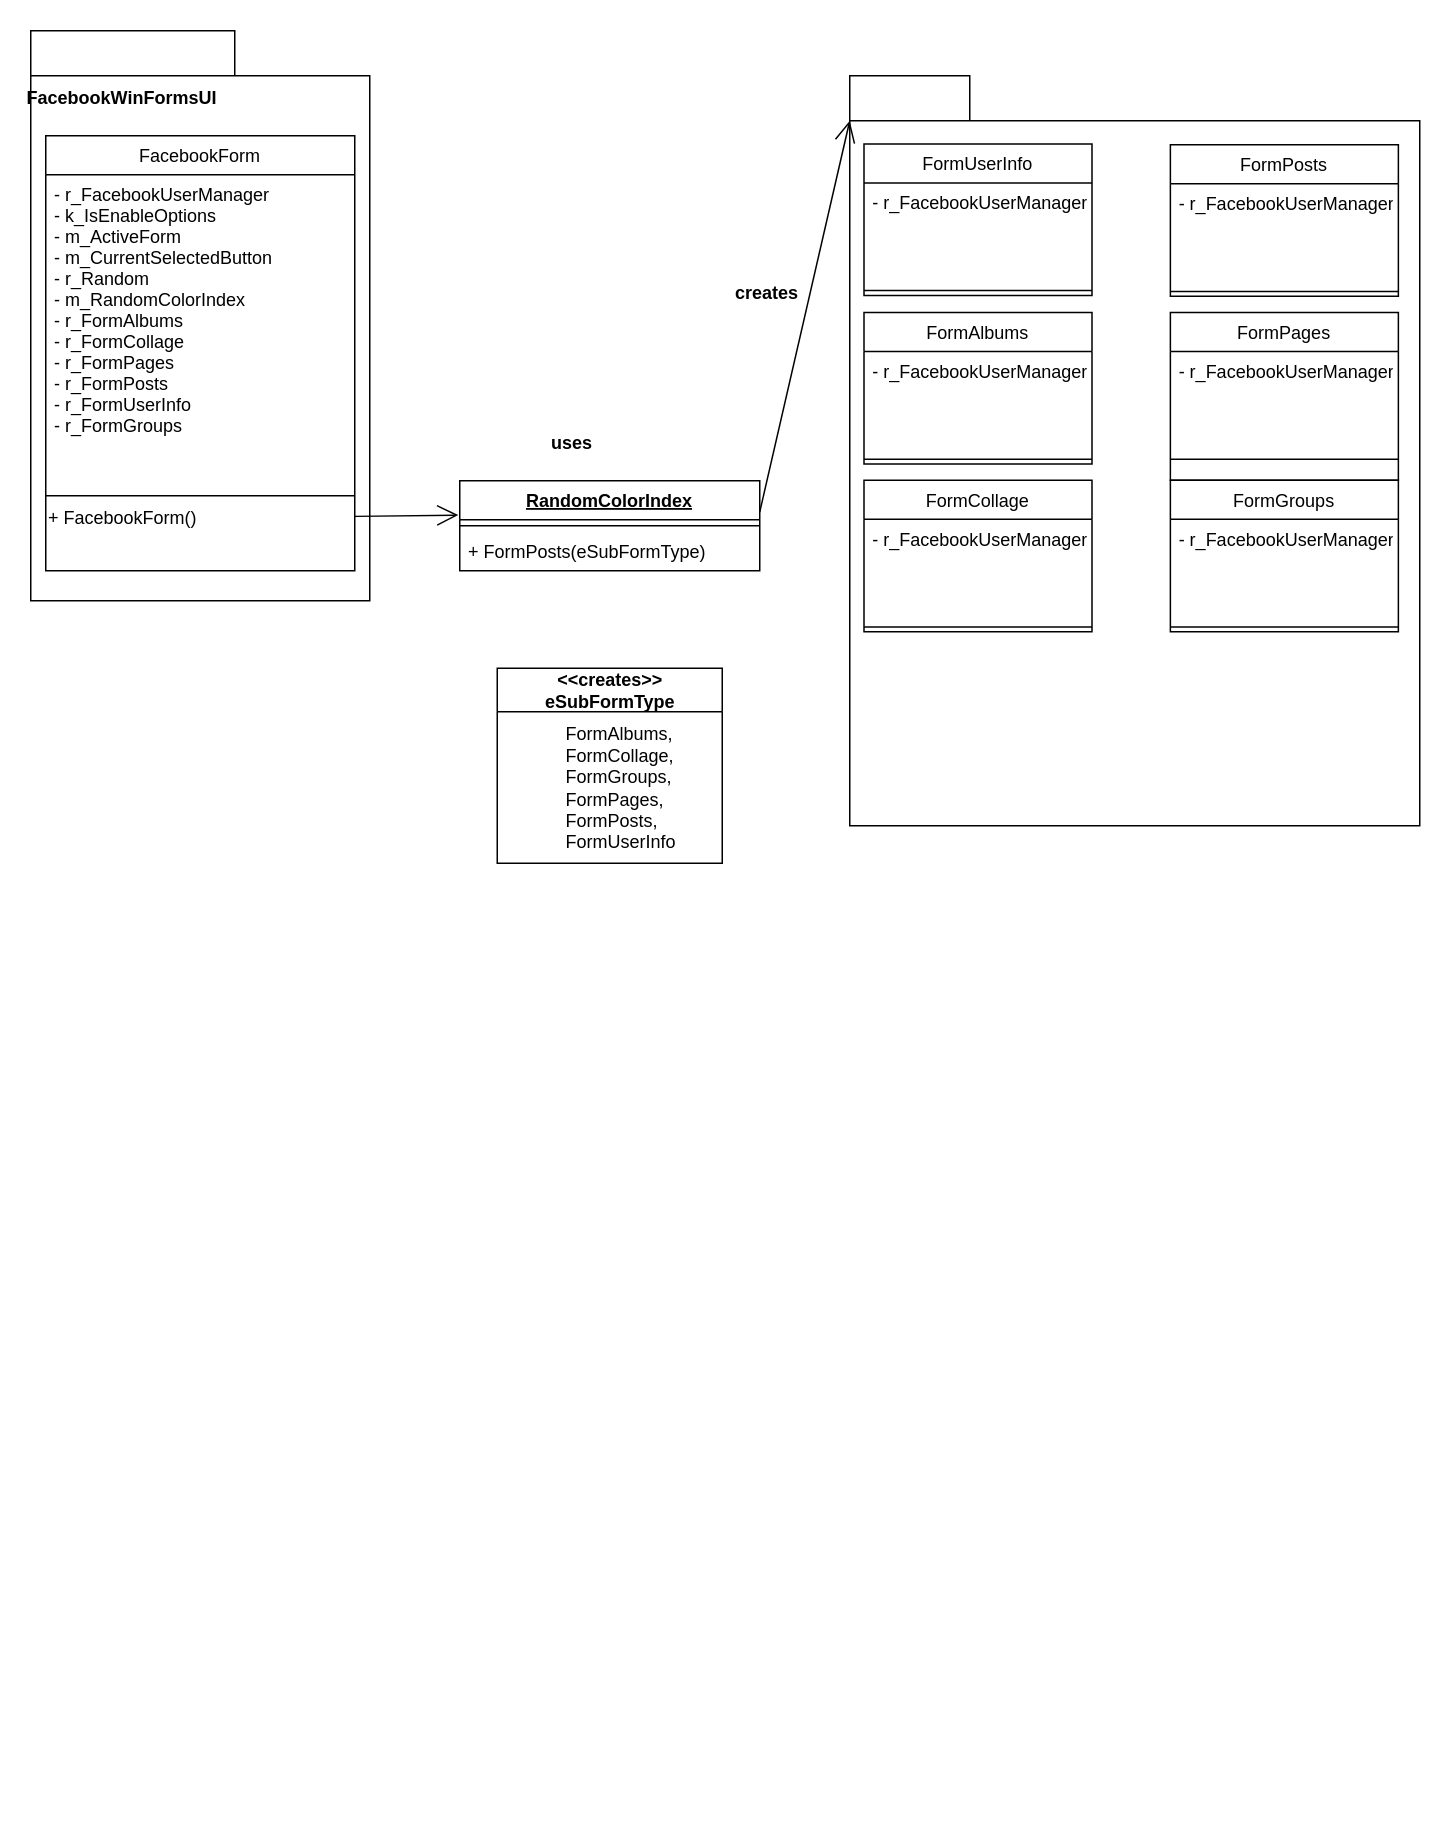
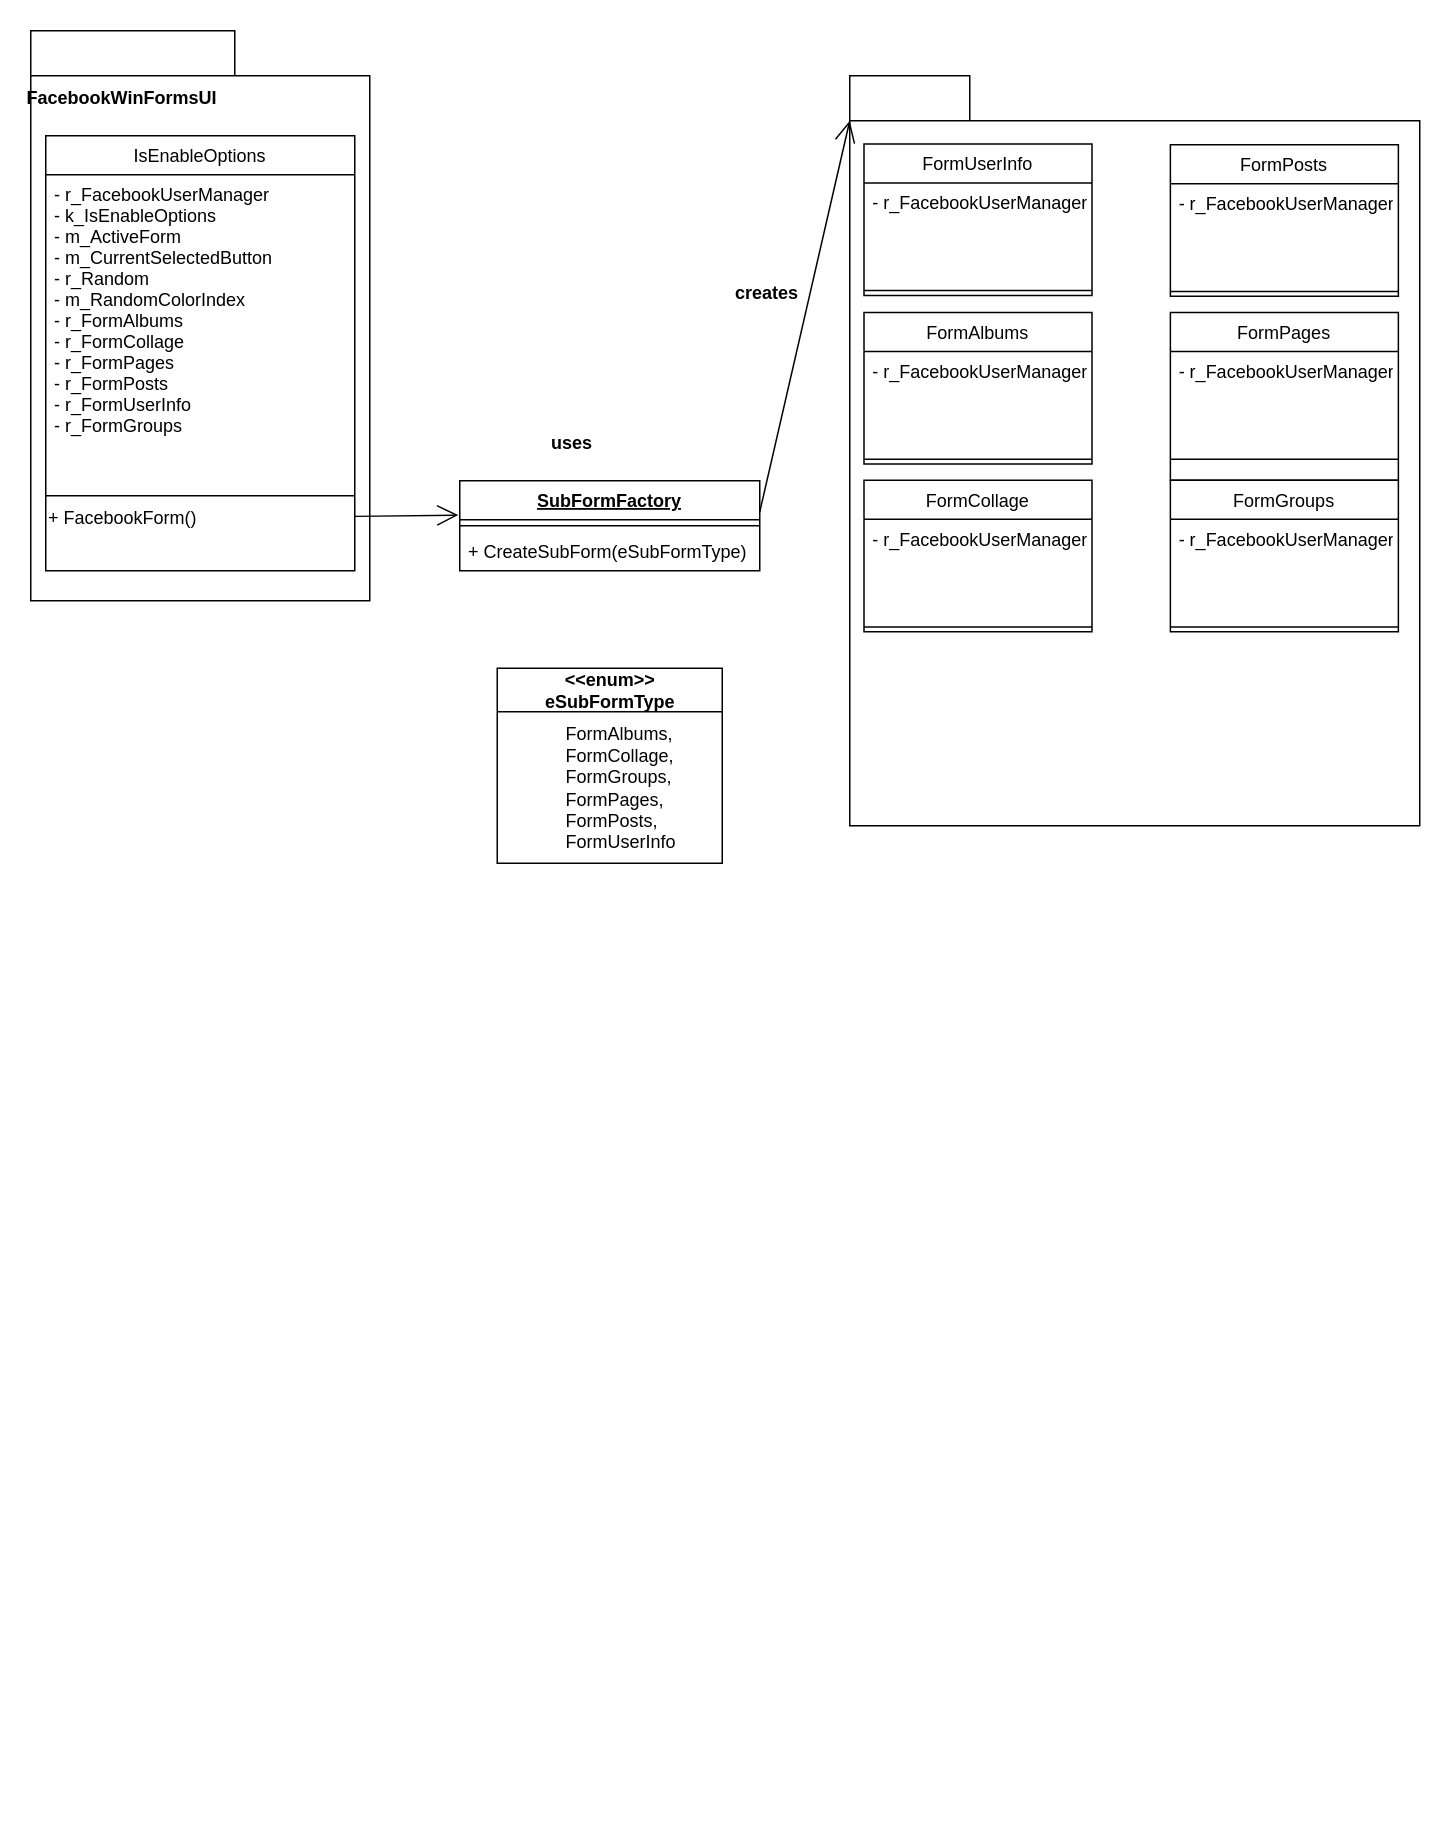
node "FacebookForm": label "FacebookForm" -> "IsEnableOptions"
node "RandomColorIndex": label "RandomColorIndex" -> "SubFormFactory"
node "+ FormPosts(eSubFormType)": label "+ FormPosts(eSubFormType)" -> "+ CreateSubForm(eSubFormType)"
node "<<creates>> eSubFormType": label "<<creates>> eSubFormType" -> "<<enum>> eSubFormType"
